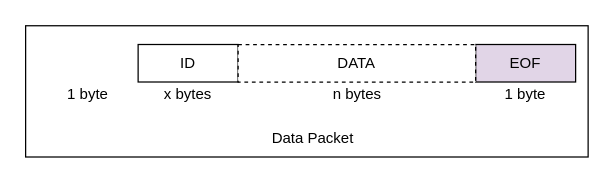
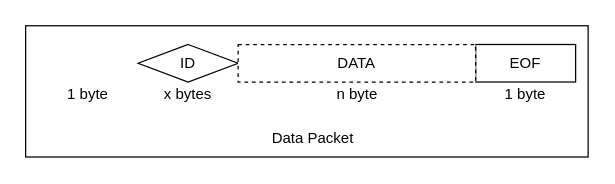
node "ID": shape rectangle -> diamond
node "EOF": fillcolor #e1d5e7 -> #ffffff
node "n bytes": label "n bytes" -> "n byte"
